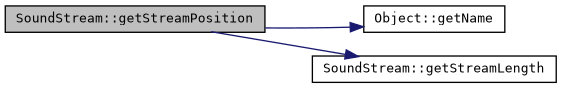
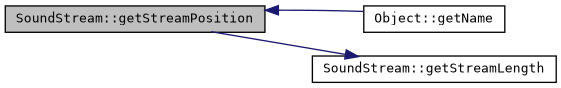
edge "SoundStream::getStreamPosition" -> "Object::getName": reversed
